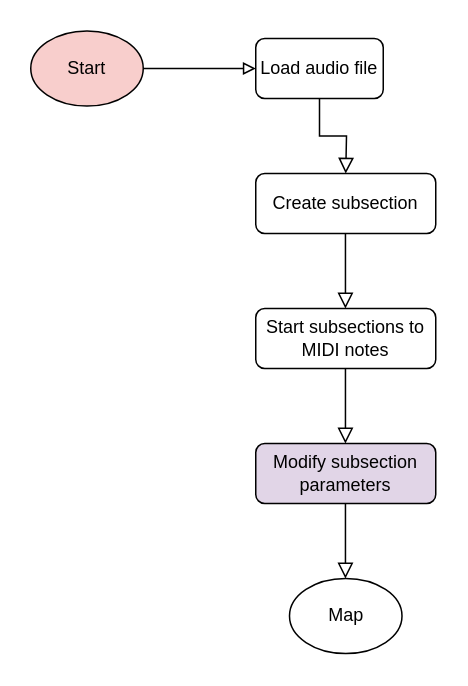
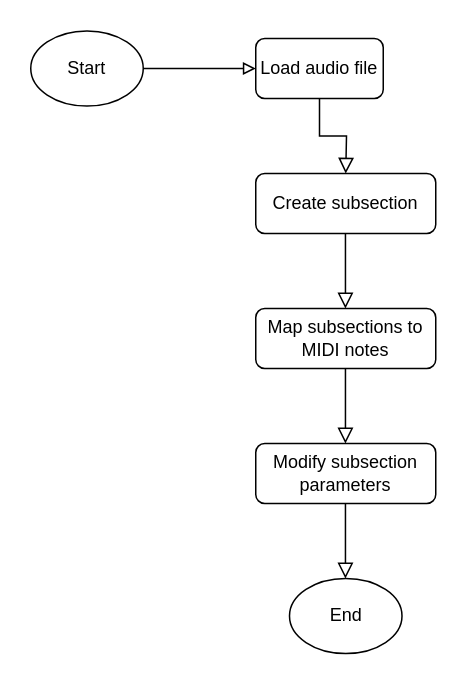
node "Start": fillcolor #f8cecc -> #ffffff
node "Start subsections to MIDI notes": label "Start subsections to MIDI notes" -> "Map subsections to MIDI notes"
node "Modify subsection parameters": fillcolor #e1d5e7 -> #ffffff
node "Map": label "Map" -> "End"
